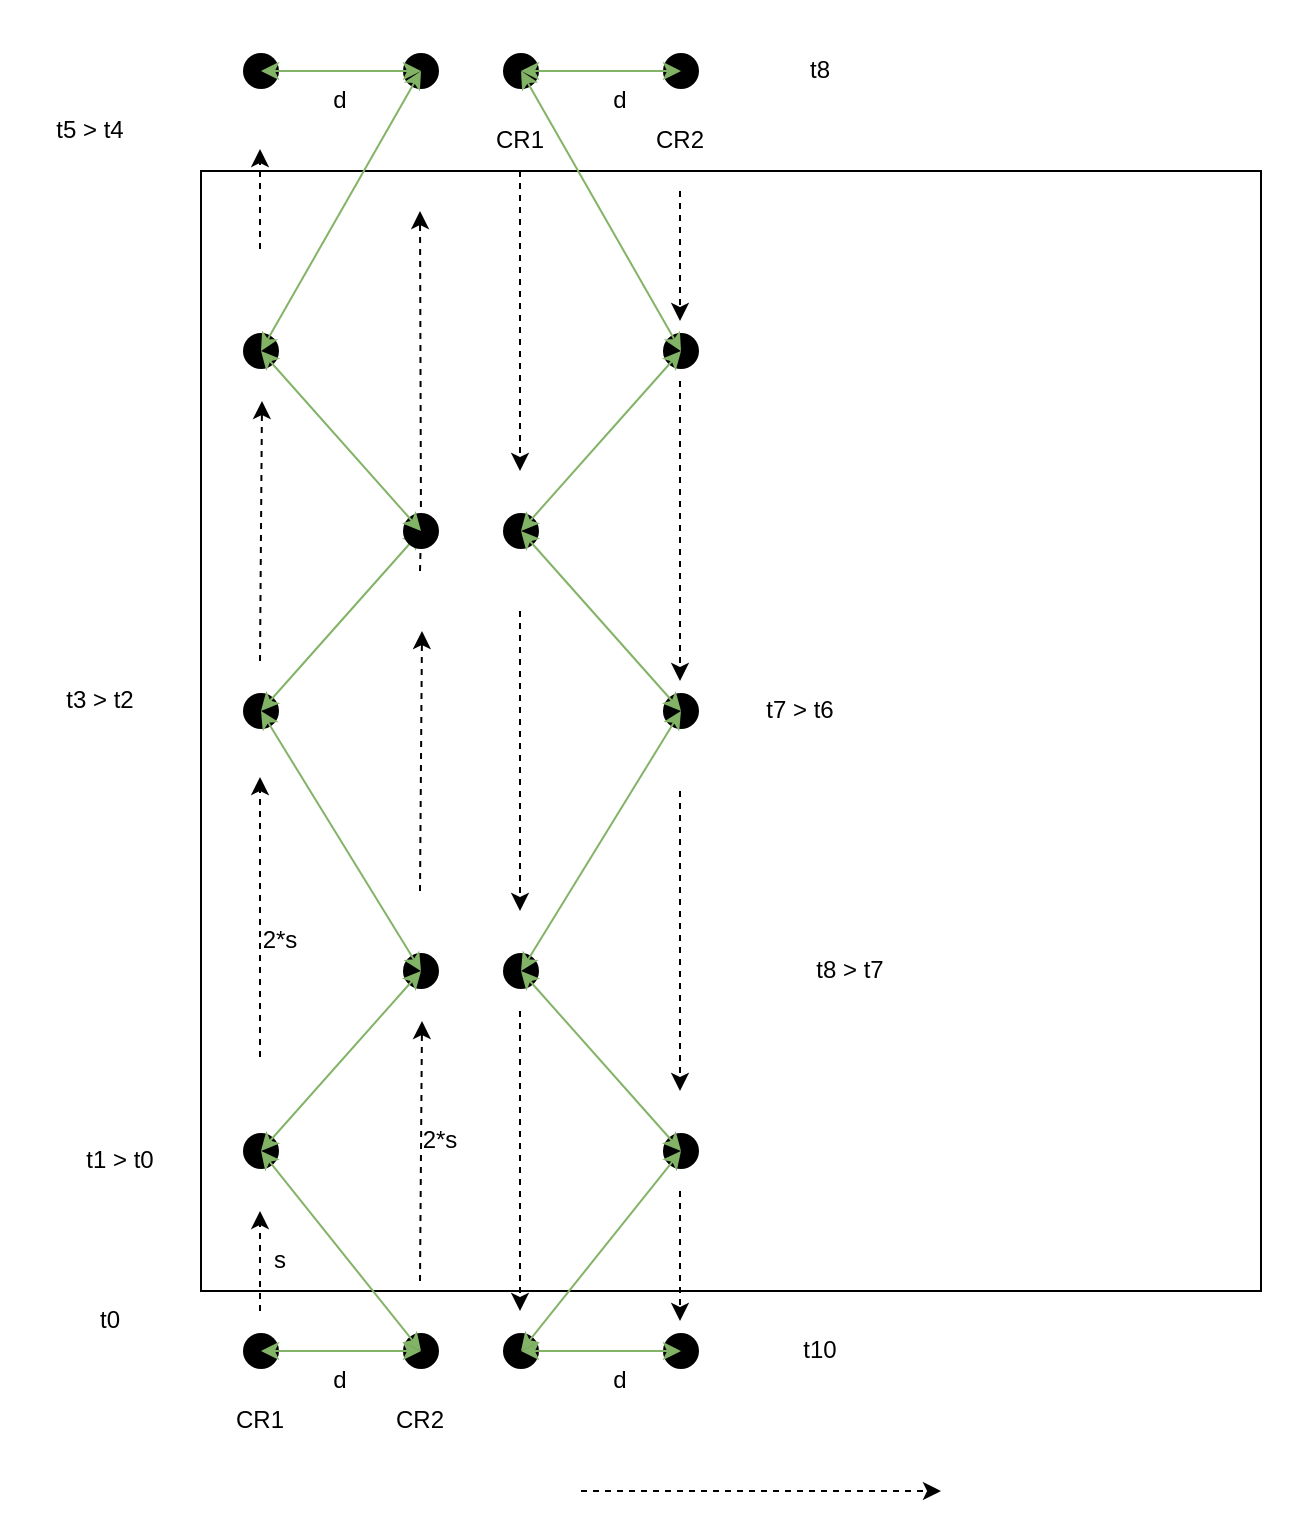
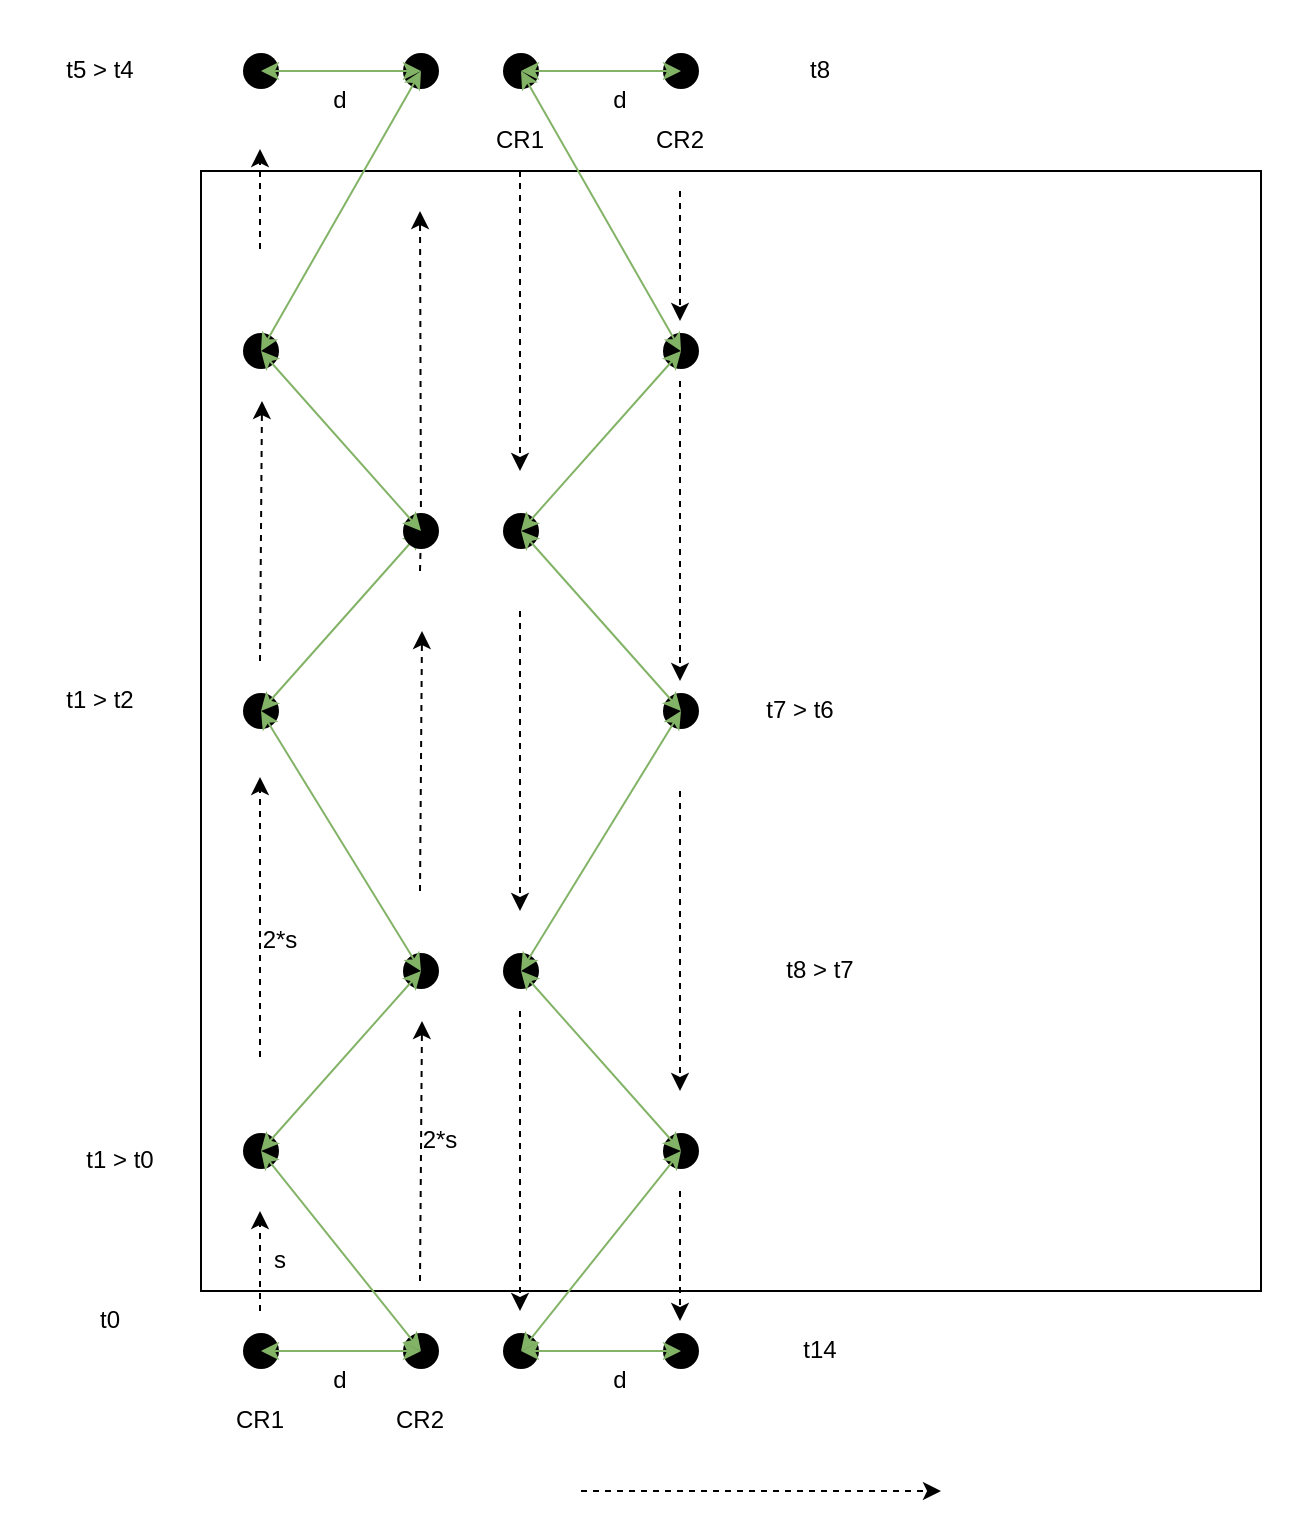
node "t5 > t4": moved (91, 131) -> (101, 71)
node "t3 > t2": label "t3 > t2" -> "t1 > t2"
node "t8 > t7": moved (851, 971) -> (821, 971)
node "t10": label "t10" -> "t14"
